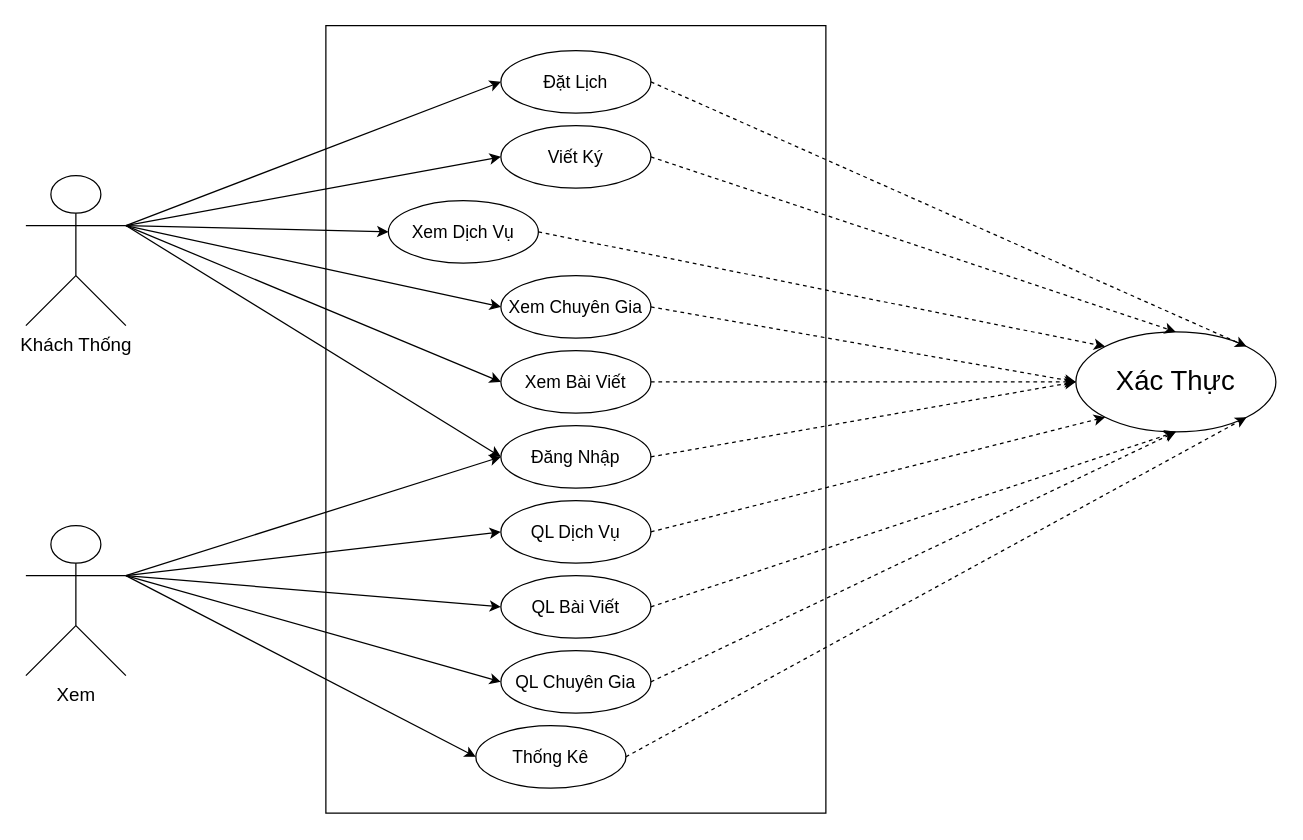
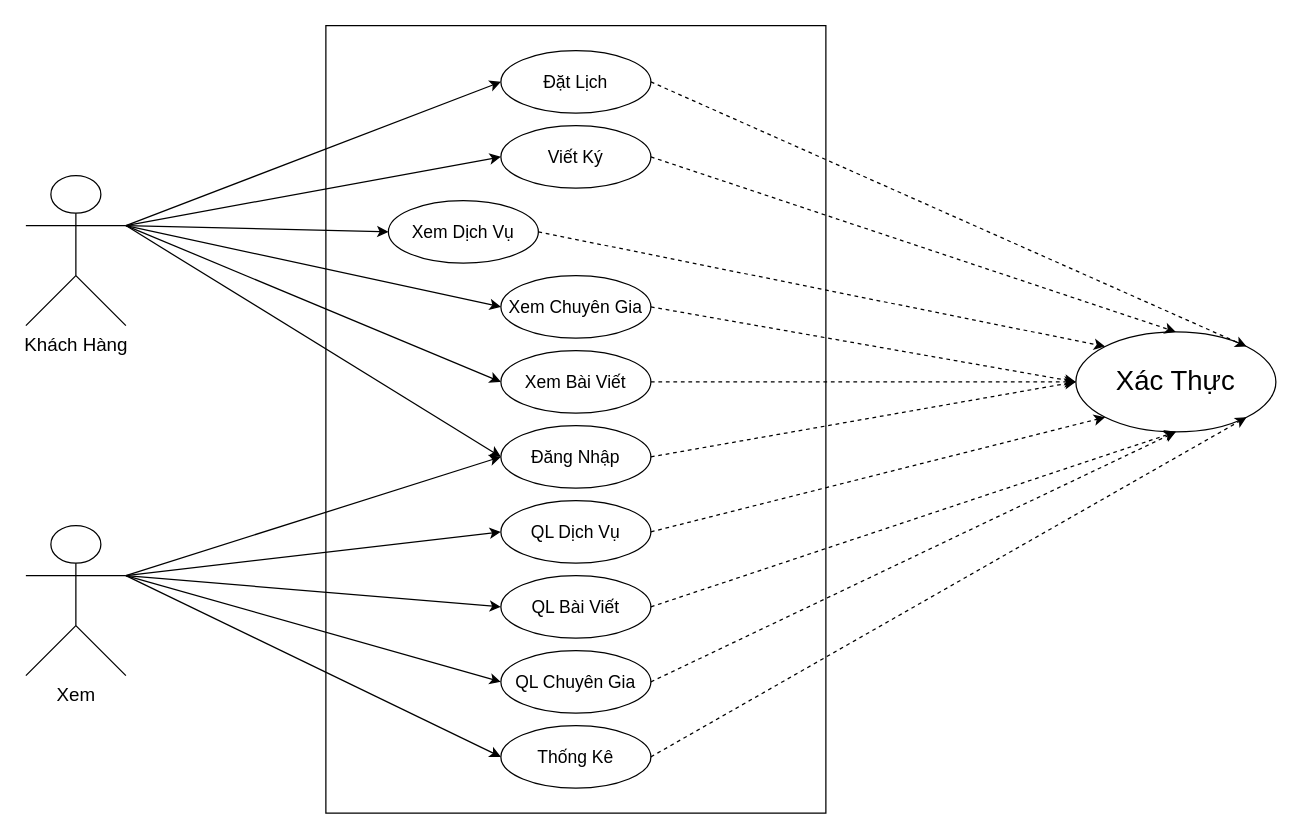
node "Khách Thống": label "Khách Thống" -> "Khách Hàng"
node "Thống Kê": moved (551, 757) -> (576, 757)
